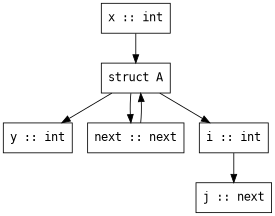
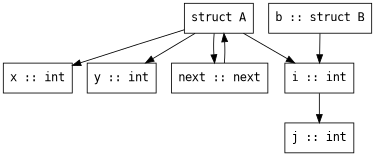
node "b :: struct B": added
edge "x :: int" -> "struct A": reversed
node "j :: next": label "j :: next" -> "j :: int"
